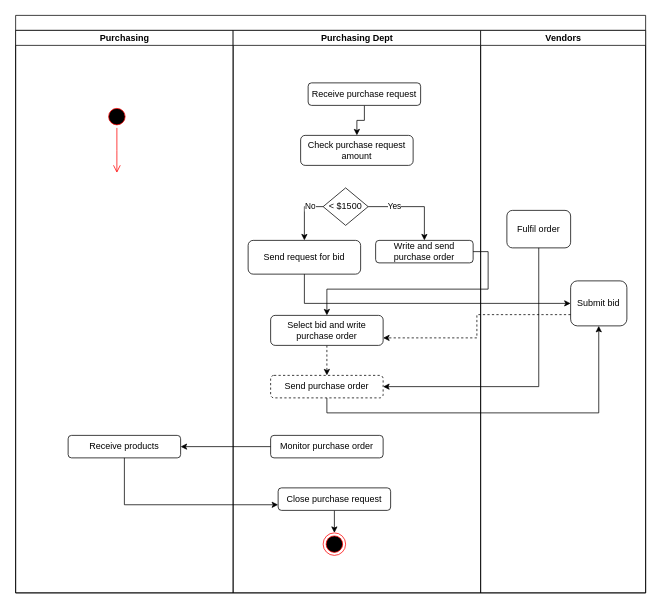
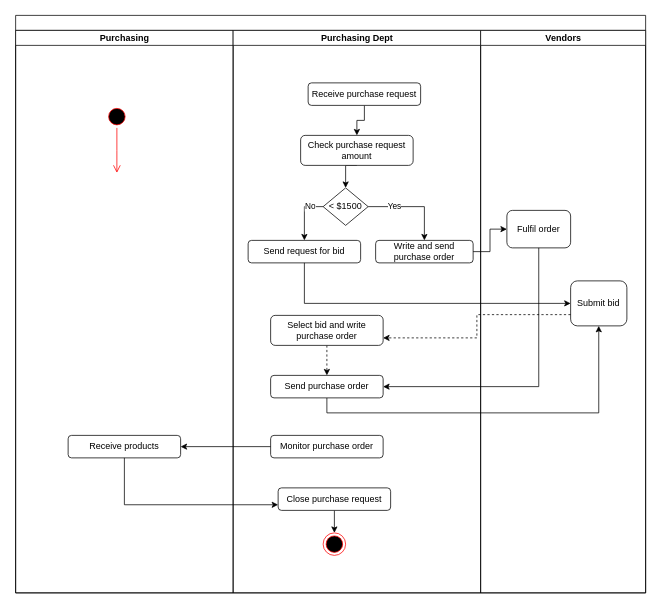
edge "Check purchase request amount" -> "< $1500": added
node "Send request for bid": size 113x34 -> 113x23
edge "Write and send purchase order" -> "Select bid and write purchase order": now "Write and send purchase order" -> "Fulfil order"
node "Send purchase order": style dashed -> solid
